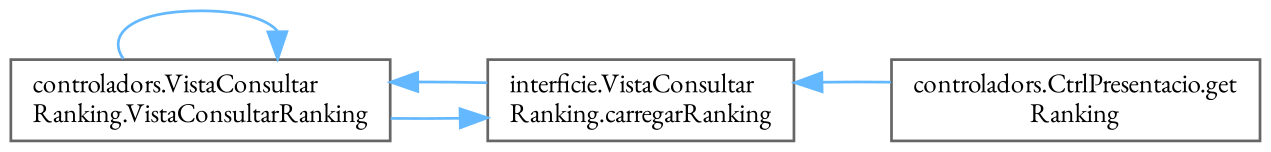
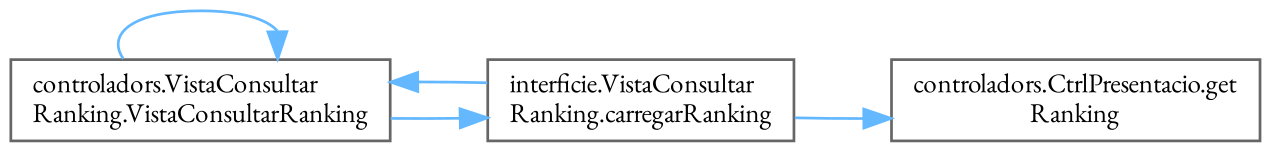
edge "controladors.CtrlPresentacio.get Ranking" -> "interficie.VistaConsultar Ranking.carregarRanking": reversed
